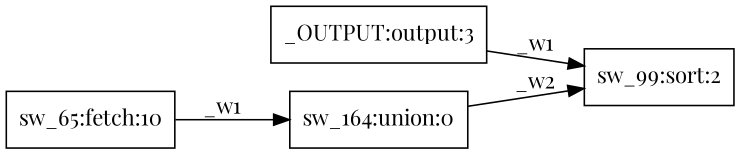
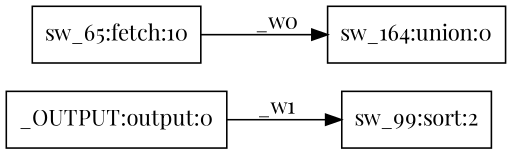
node "_OUTPUT:output:3": label "_OUTPUT:output:3" -> "_OUTPUT:output:0"
edge "sw_164:union:0" -> "sw_99:sort:2": removed, label "_w2"
edge "sw_65:fetch:10" -> "sw_164:union:0": label "_w1" -> "_w0"
